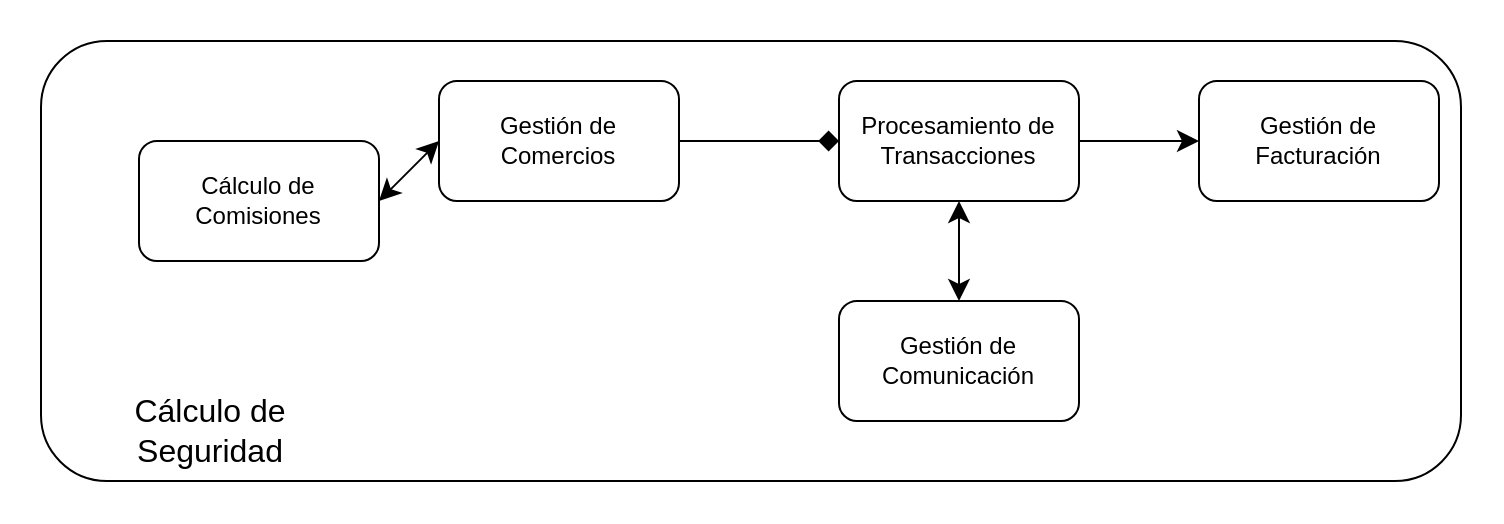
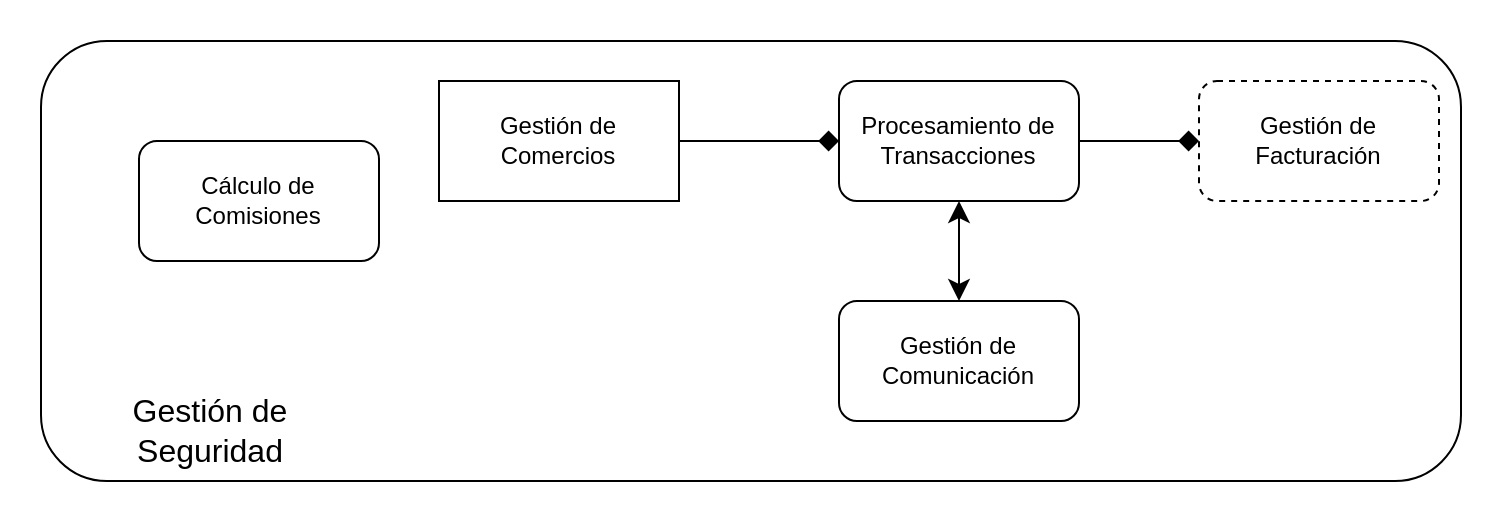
node "Gestión de Comercios": shape rounded rectangle -> rectangle
edge "Procesamiento de Transacciones" -> "Gestión de Facturación": arrowhead classic -> diamond
node "Gestión de Facturación": style solid -> dashed
edge "Gestión de Comercios" -- "Cálculo de Comisiones": removed
node "Cálculo de Seguridad": label "Cálculo de Seguridad" -> "Gestión de Seguridad"
